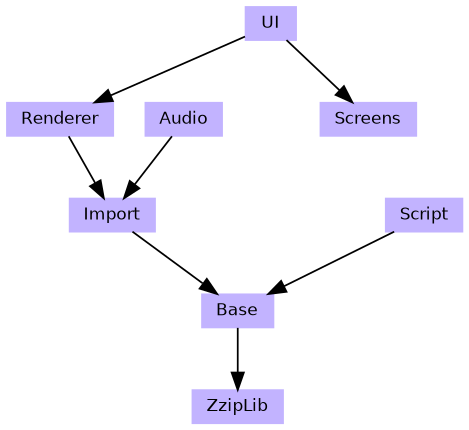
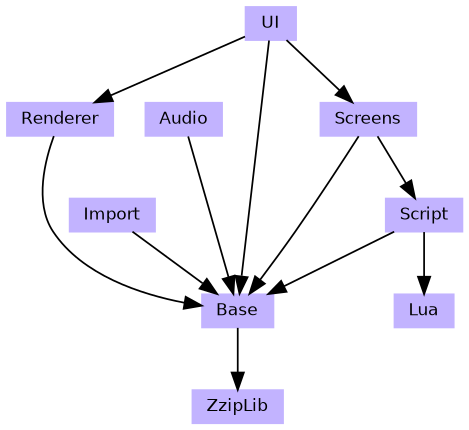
edge "UI" -> "Base": added
edge "Renderer" -> "Import": now "Renderer" -> "Base"
edge "Audio" -> "Import": now "Audio" -> "Base"
edge "Screens" -> "Script": added
edge "Screens" -> "Base": added
node "Lua": added
